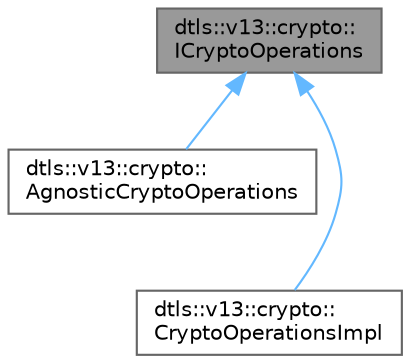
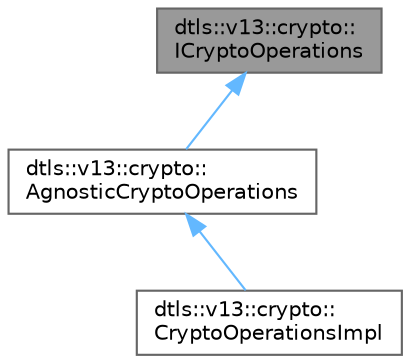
edge "dtls::v13::crypto:: CryptoOperationsImpl" -> "dtls::v13::crypto:: ICryptoOperations": now "dtls::v13::crypto:: CryptoOperationsImpl" -> "dtls::v13::crypto:: AgnosticCryptoOperations"
